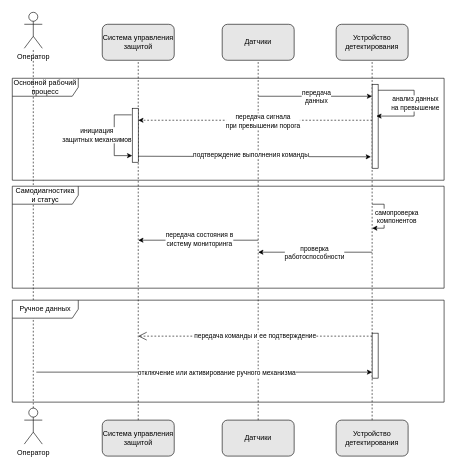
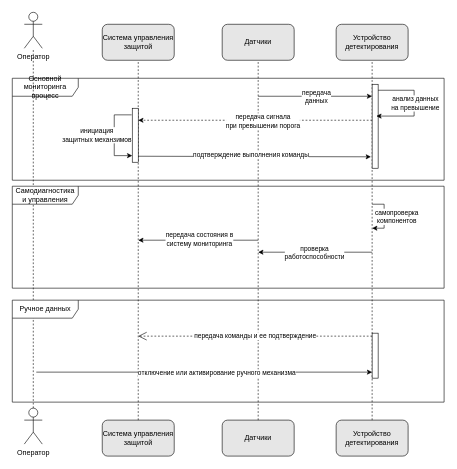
node "Основной рабочий процесс": label "Основной рабочий процесс" -> "Основной мониторинга процесс"
node "Самодиагностика и статус": label "Самодиагностика и статус" -> "Самодиагностика и управления"
